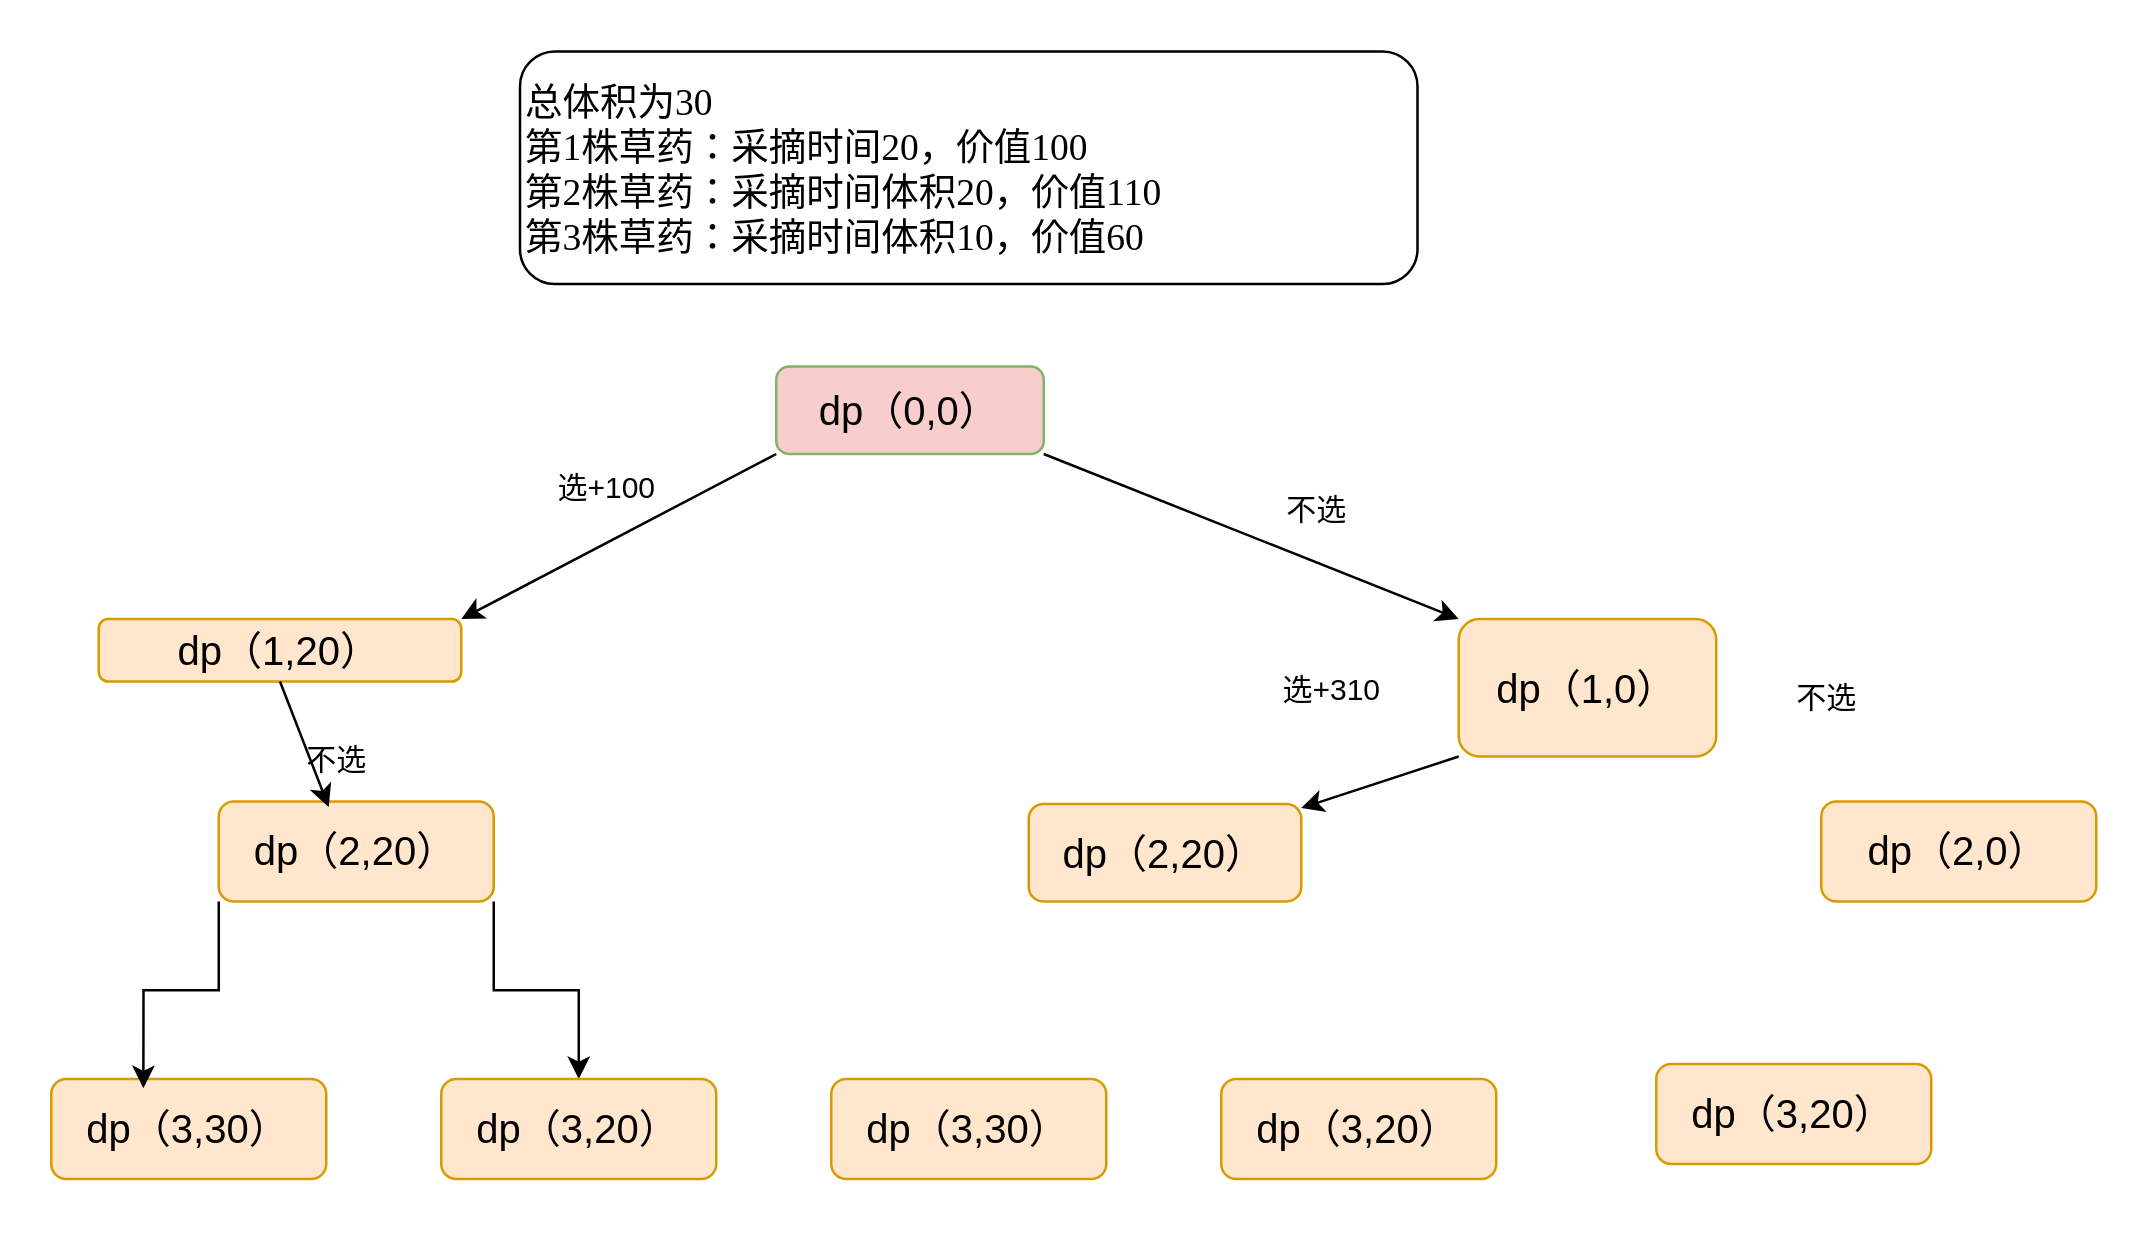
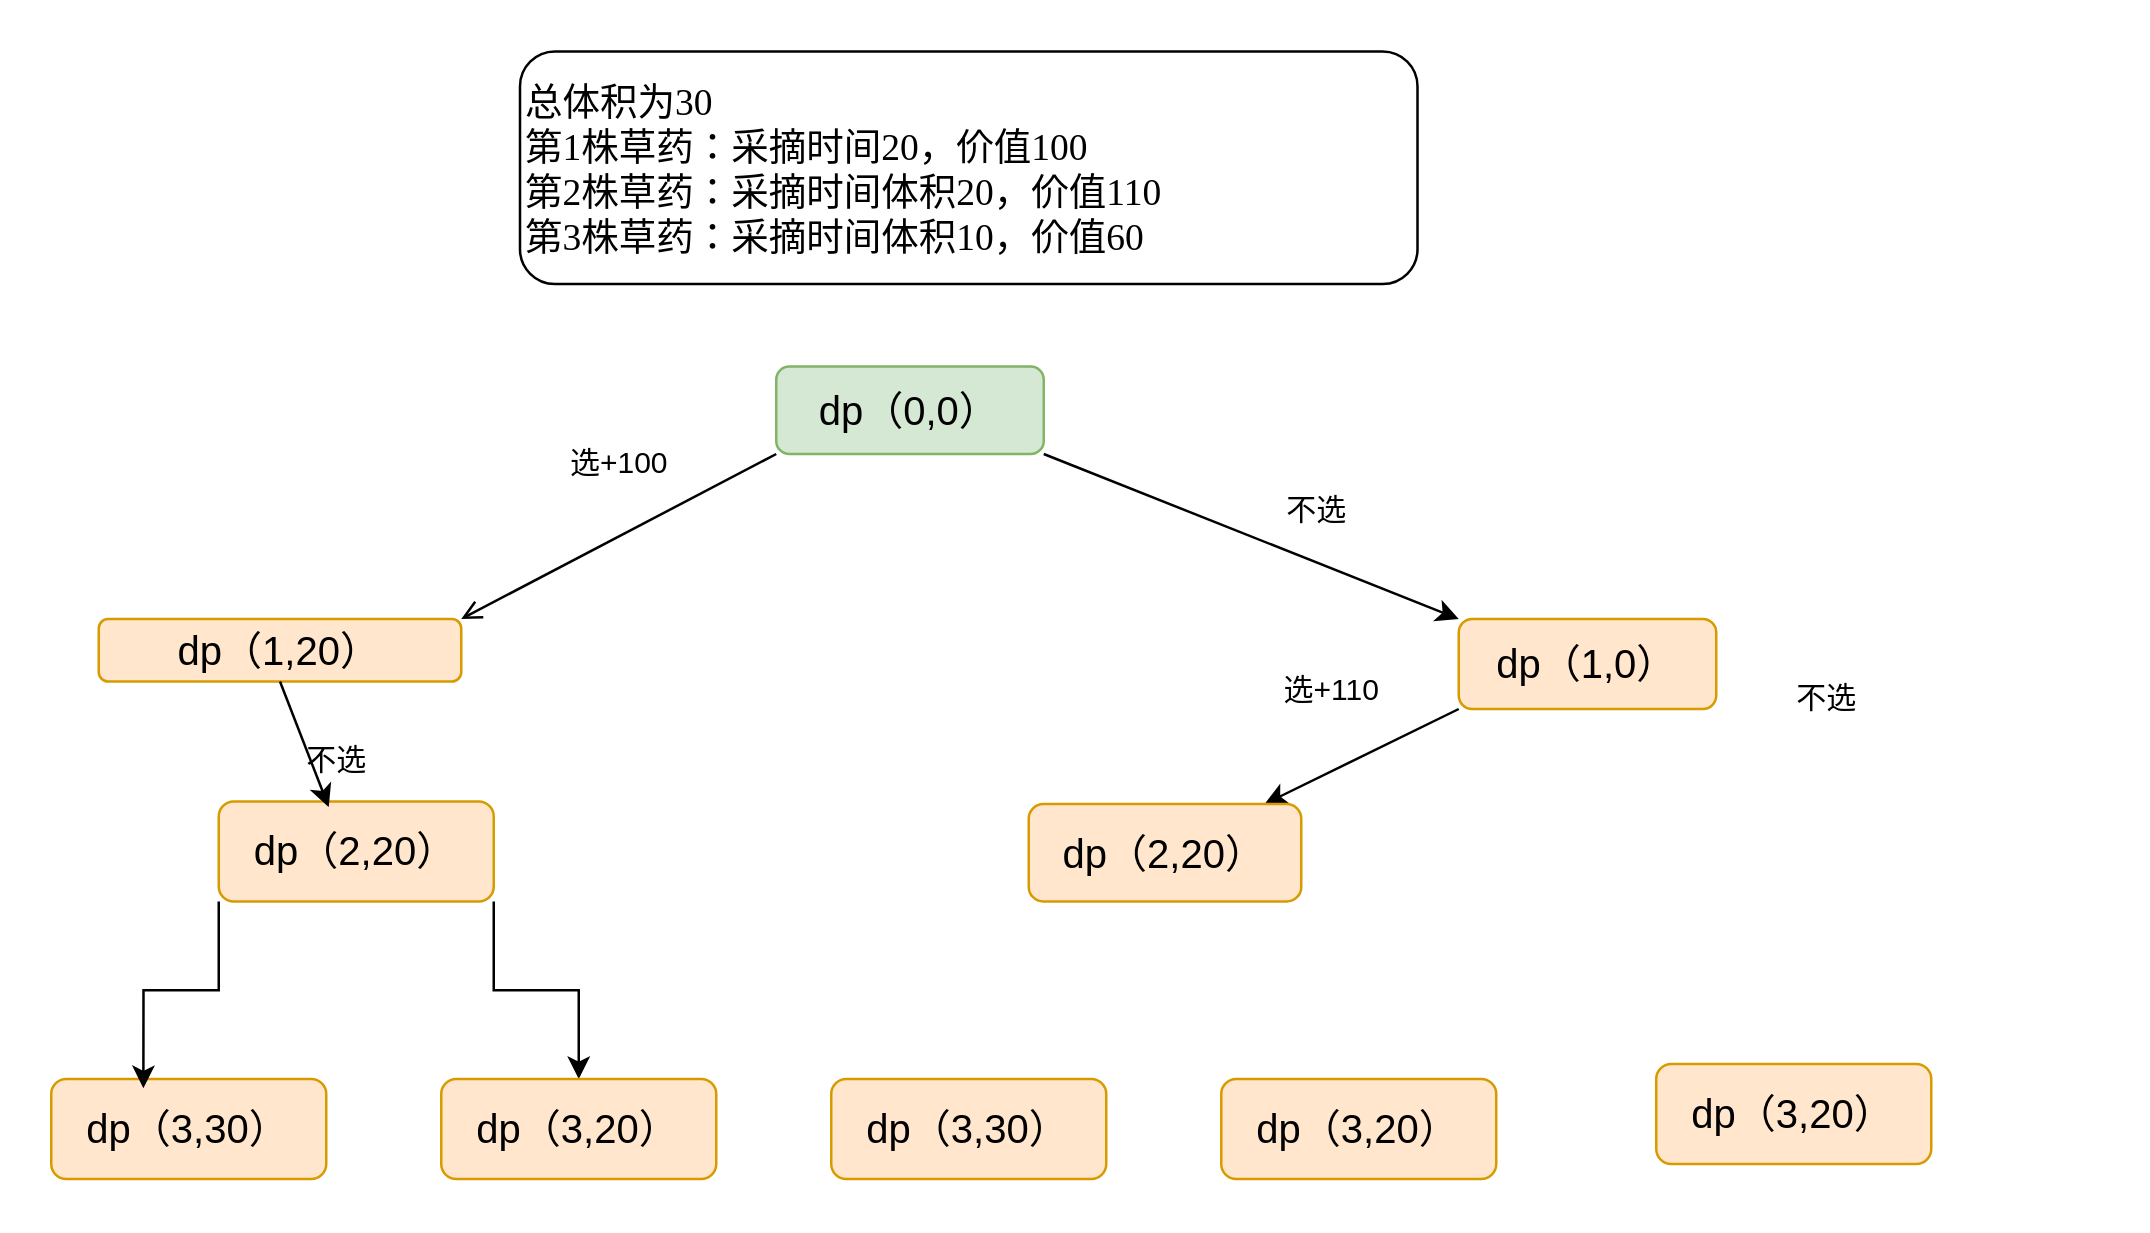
node "dp（0,0）": fillcolor #f8cecc -> #d5e8d4
node "选+100": moved (605, 489) -> (618, 464)
edge "dp（0,0）" -> "dp（1,20）": arrowhead classic -> open
node "dp（1,0）": size 258x138 -> 258x90
node "选+310": label "选+310" -> "选+110"
node "dp（2,0）": removed
